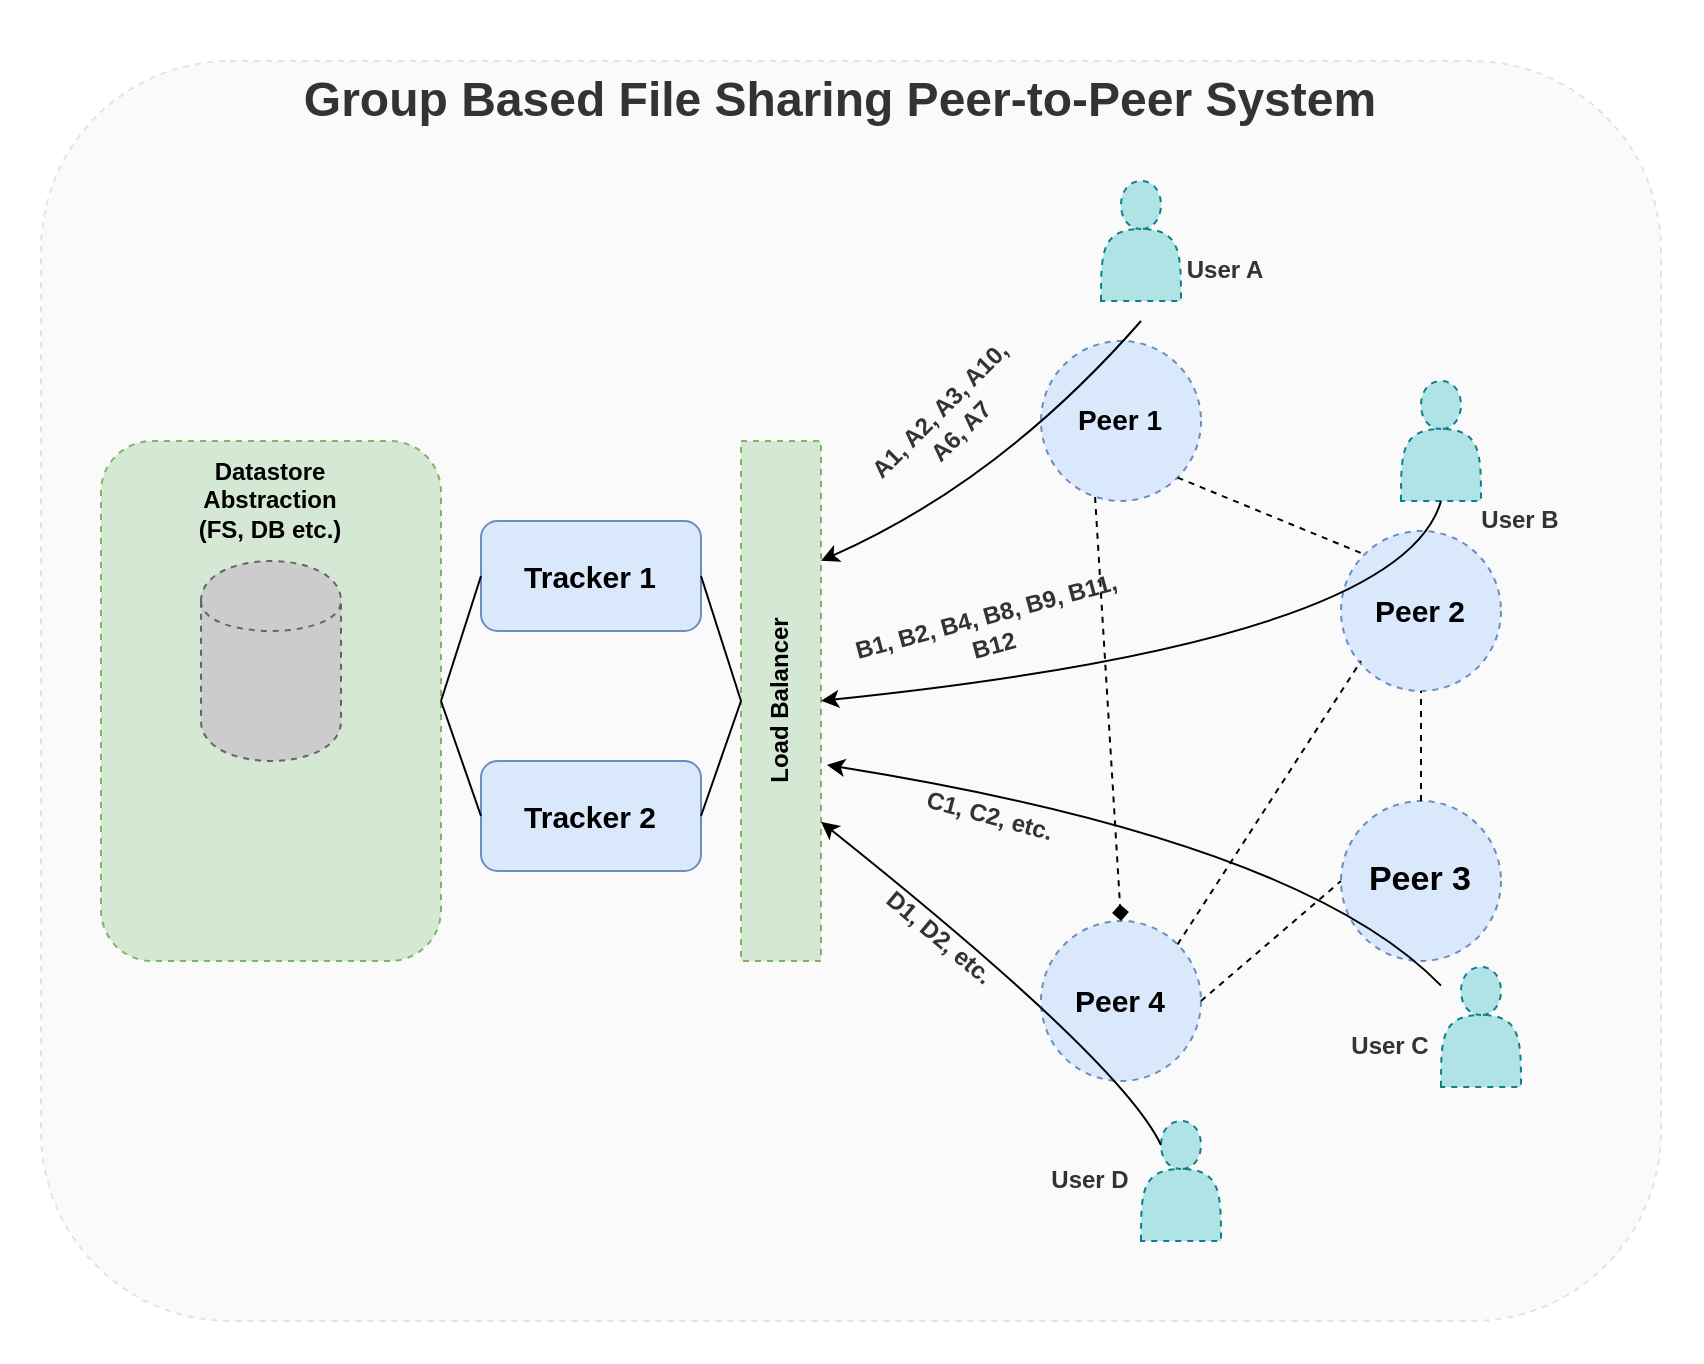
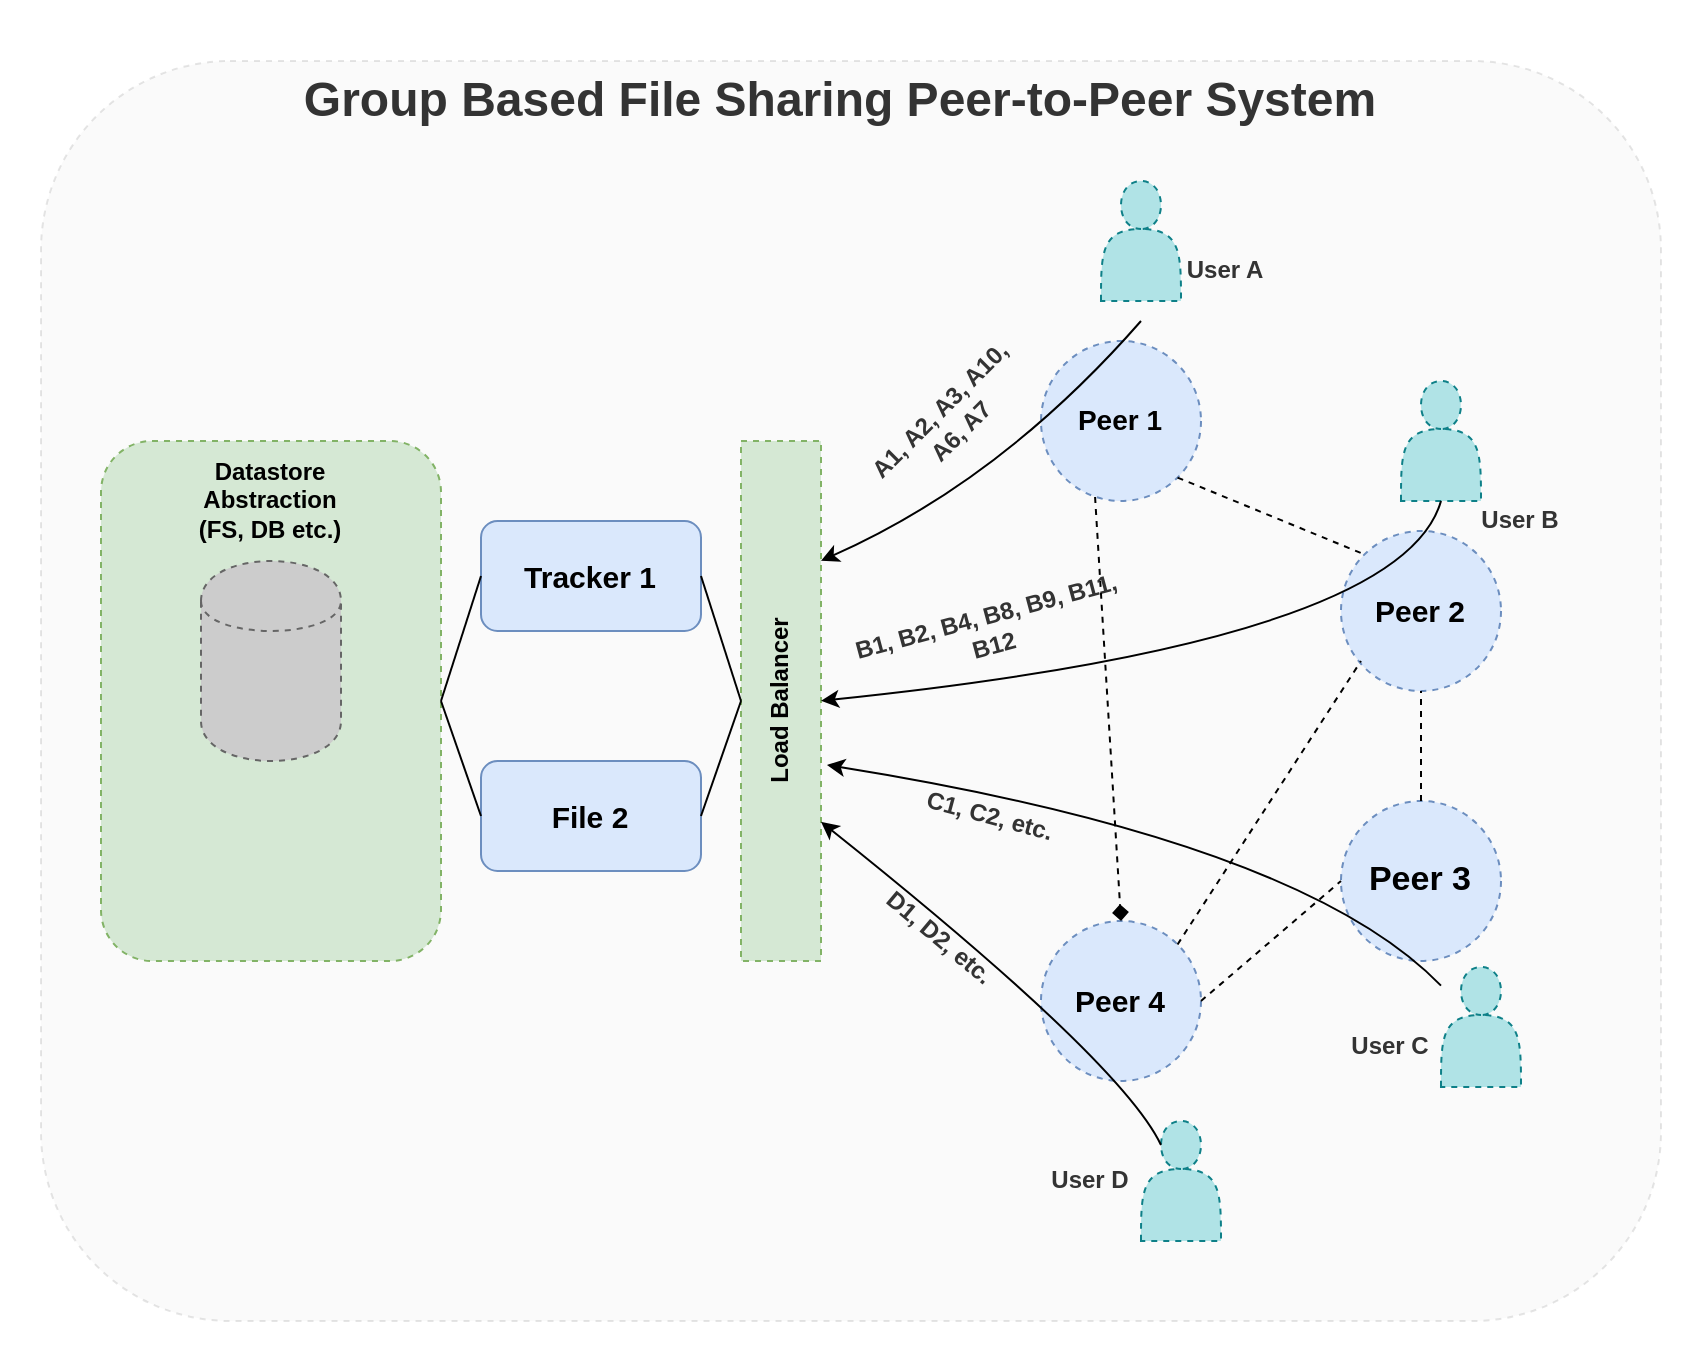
node "Tracker 2": label "Tracker 2" -> "File 2"
